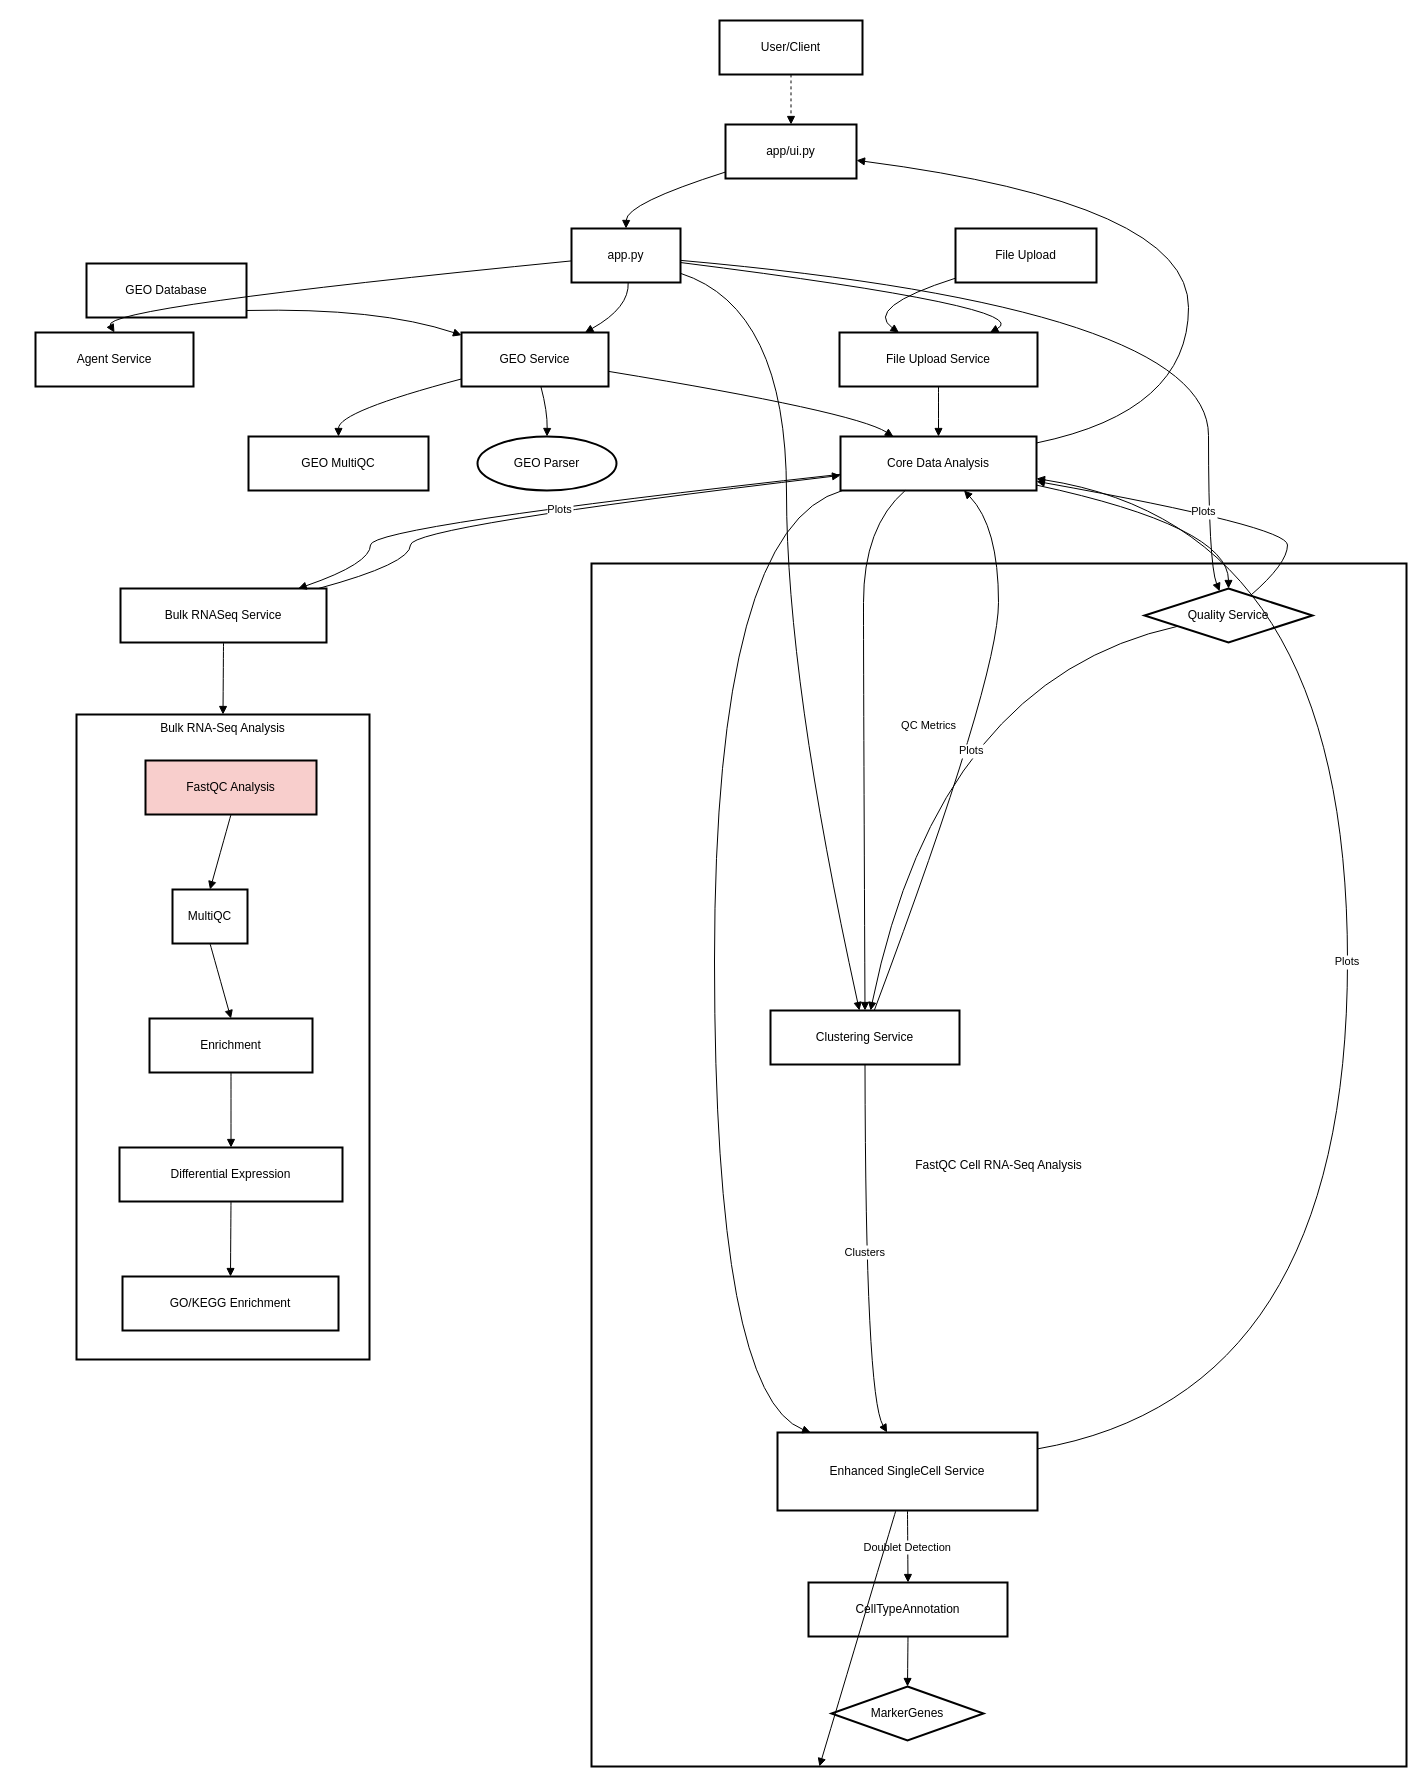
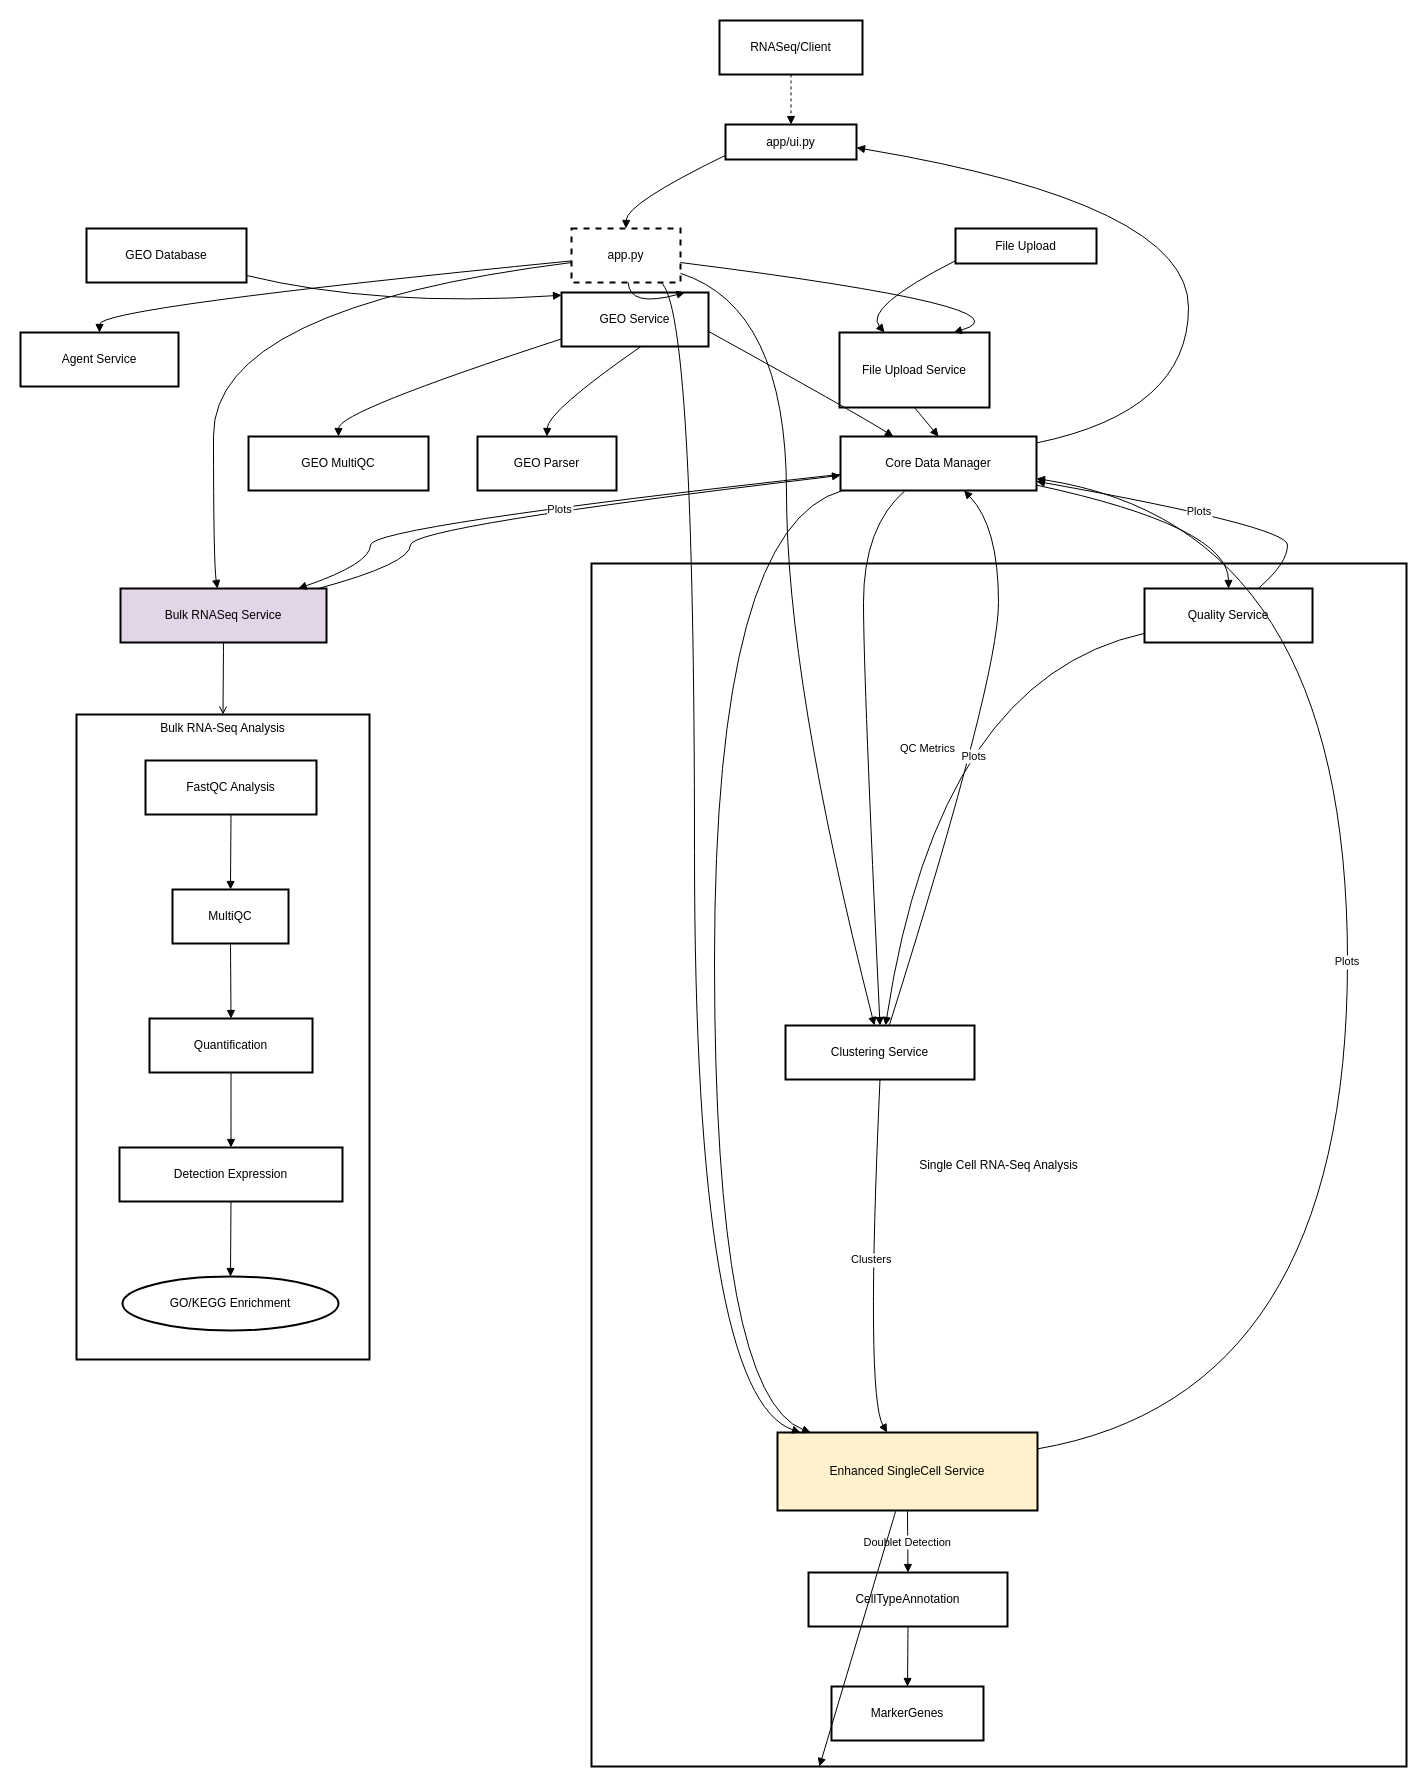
node "User/Client": label "User/Client" -> "RNASeq/Client"
node "app/ui.py": size 131x54 -> 131x35
node "app.py": style solid -> dashed
node "File Upload": size 141x54 -> 141x35
node "GEO Database": moved (167, 291) -> (167, 256)
edge "app.py" -> "Quality Service": removed
node "Agent Service": moved (115, 360) -> (100, 360)
node "GEO Service": moved (535, 360) -> (635, 320)
node "File Upload Service": size 198x54 -> 150x75
edge "app.py" -> "Bulk RNASeq Service": added
node "GEO Parser": shape ellipse -> rectangle
node "Core Data Analysis": label "Core Data Analysis" -> "Core Data Manager"
node "Bulk RNASeq Service": fillcolor #ffffff -> #e1d5e7
node "Quality Service": shape diamond -> rectangle
edge "Bulk RNASeq Service" -> "Bulk RNA-Seq Analysis": arrowhead block -> open
node "FastQC Analysis": fillcolor #f8cecc -> #ffffff
edge "app.py" -> "Enhanced SingleCell Service": added
node "MultiQC": size 75x54 -> 116x54
node "Clustering Service": moved (865, 1038) -> (880, 1053)
node "Enrichment": label "Enrichment" -> "Quantification"
node "FastQC Cell RNA-Seq Analysis": label "FastQC Cell RNA-Seq Analysis" -> "Single Cell RNA-Seq Analysis"
node "Differential Expression": label "Differential Expression" -> "Detection Expression"
node "GO/KEGG Enrichment": shape rectangle -> ellipse
node "Enhanced SingleCell Service": fillcolor #ffffff -> #fff2cc
node "CellTypeAnnotation": moved (908, 1610) -> (908, 1600)
node "MarkerGenes": shape diamond -> rectangle
